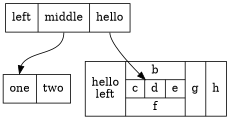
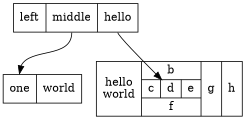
node "one": text "two" -> "world"
node "hello": text "left" -> "world"
